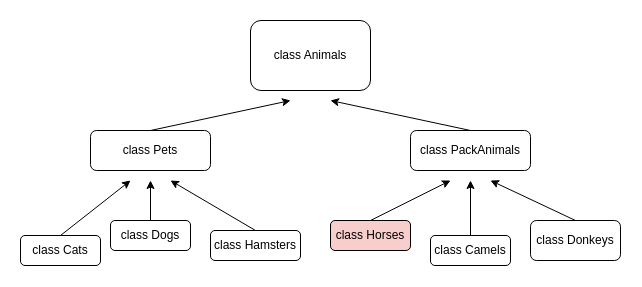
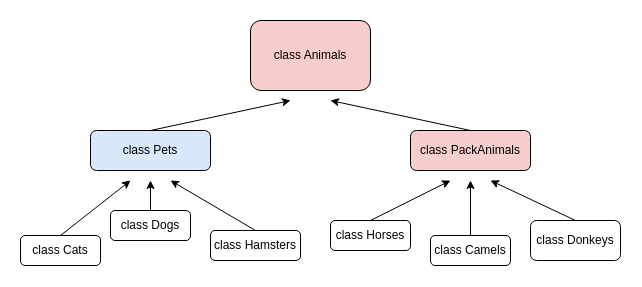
node "class Animals": fillcolor #ffffff -> #f8cecc
node "class Pets": fillcolor #ffffff -> #dae8fc
node "class PackAnimals": fillcolor #ffffff -> #f8cecc
node "class Dogs": moved (151, 236) -> (151, 226)
node "class Horses": fillcolor #f8cecc -> #ffffff
